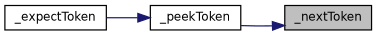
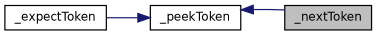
edge "_peekToken" -> "_nextToken": reversed
